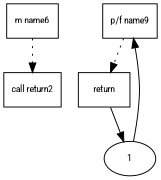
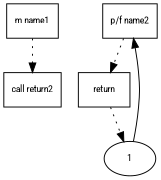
node "m name6": label "m name6" -> "m name1"
node "p/f name9": label "p/f name9" -> "p/f name2"
edge "return" -> "1": style solid -> dotted
